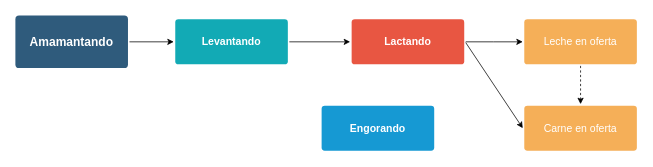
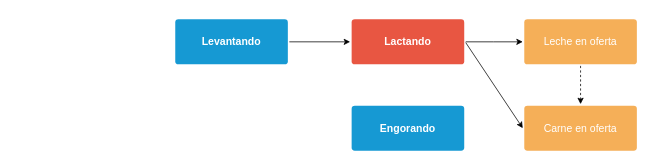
node "Amamantando": removed
edge "Amamantando" -> "Levantando": removed
node "Levantando": fillcolor #12aab5 -> #1699d3
node "Engorando": moved (378, 128) -> (408, 128)
